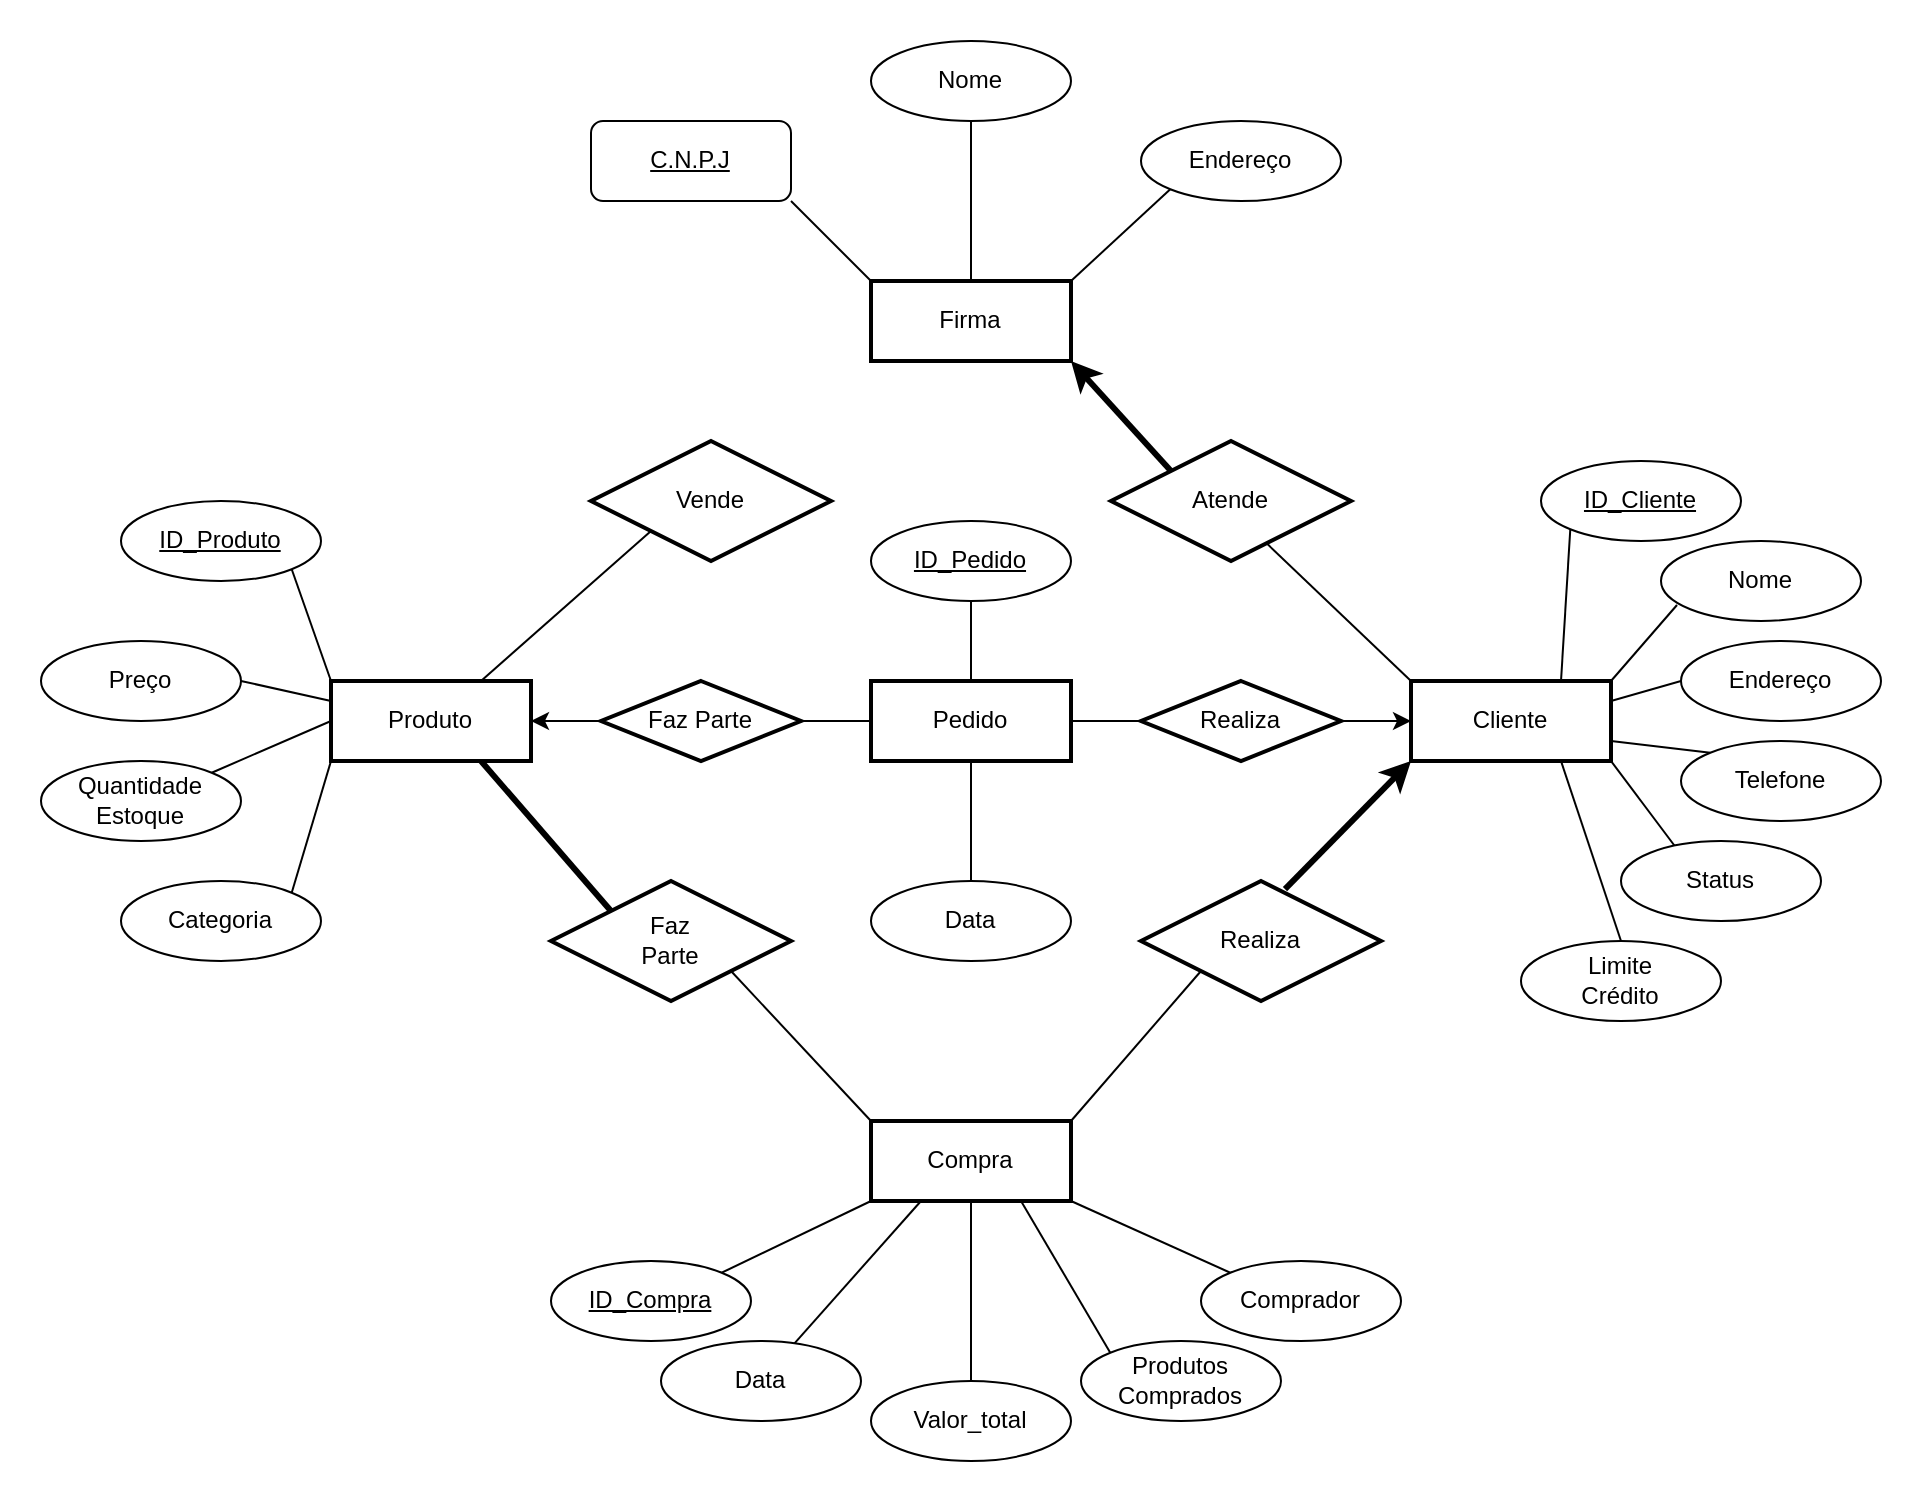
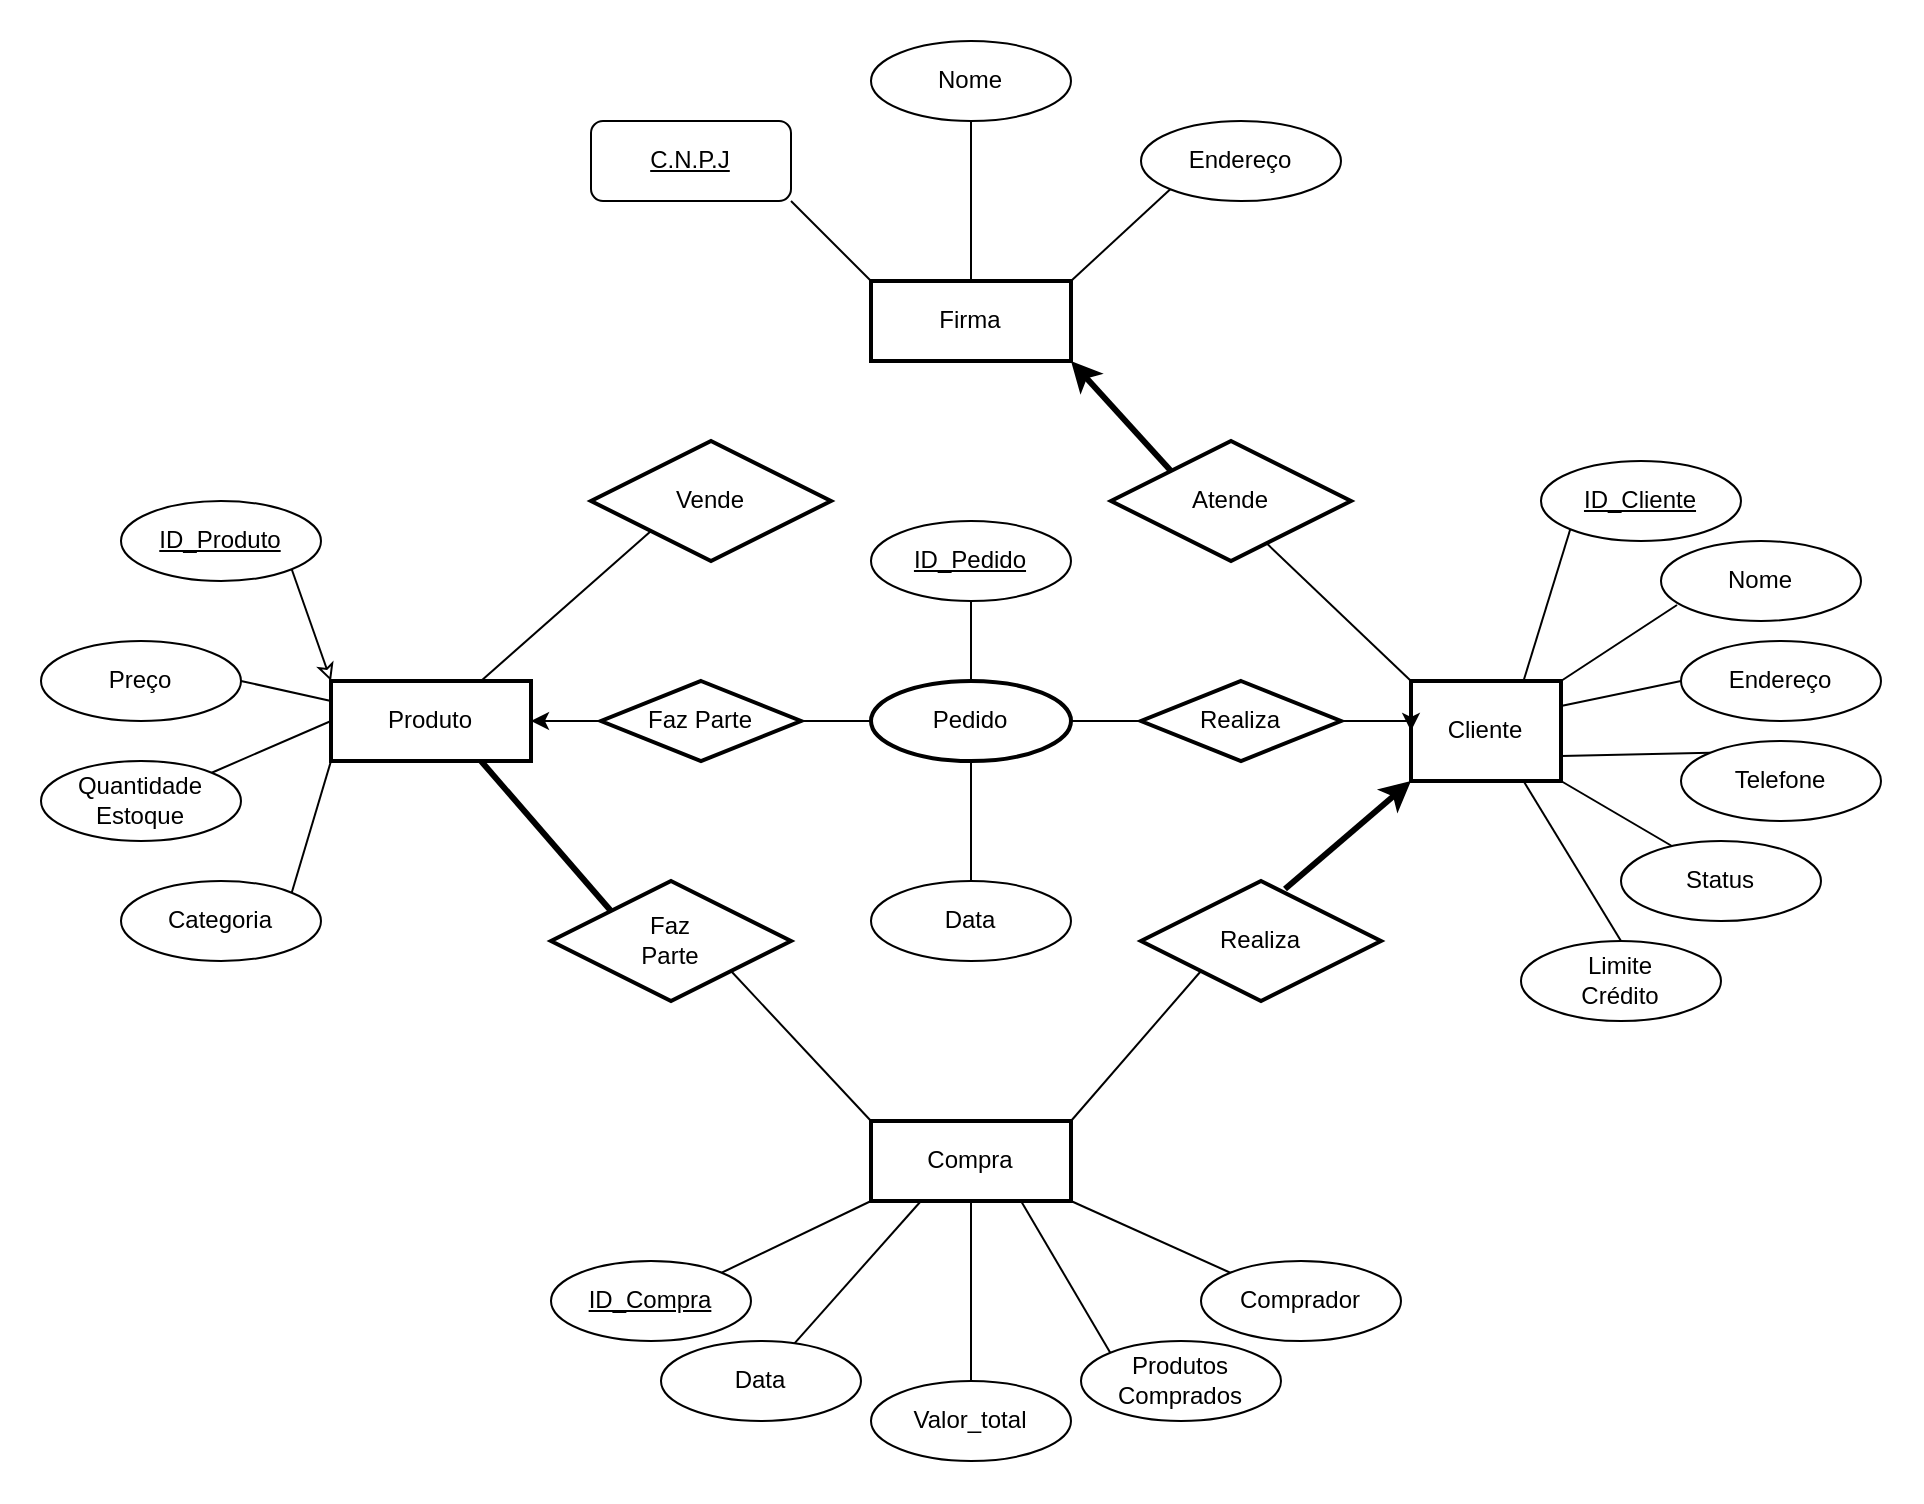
edge "ID_Produto" -- "Produto": arrowhead none -> classic
node "Pedido": shape rectangle -> ellipse
node "Cliente": size 200x80 -> 150x100
